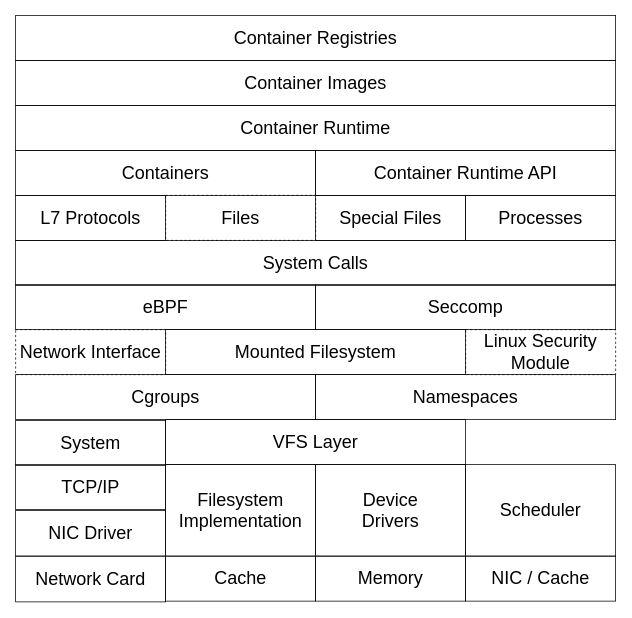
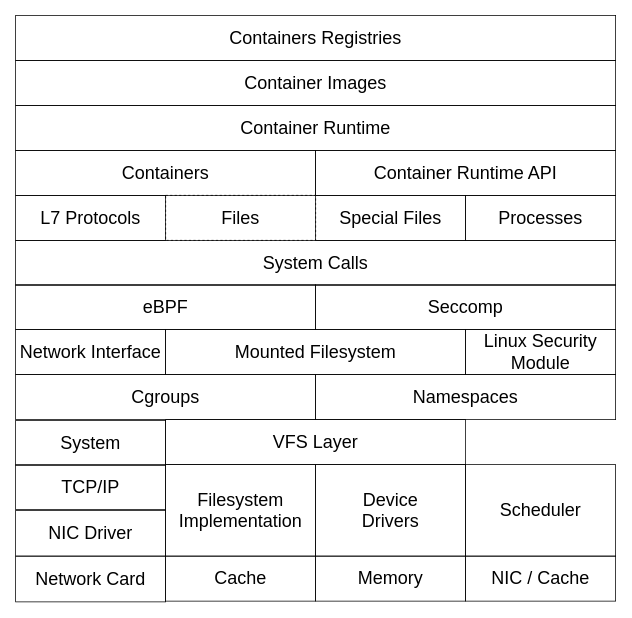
node "Container Registries": label "Container Registries" -> "Containers Registries"
node "Network Interface": style dashed -> solid
node "Linux Security Module": style dashed -> solid
